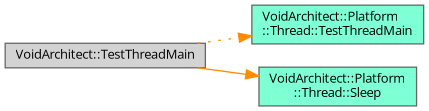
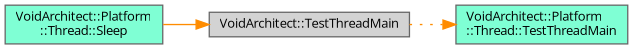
edge "VoidArchitect::TestThreadMain" -> "VoidArchitect::Platform ::Thread::Sleep": reversed
